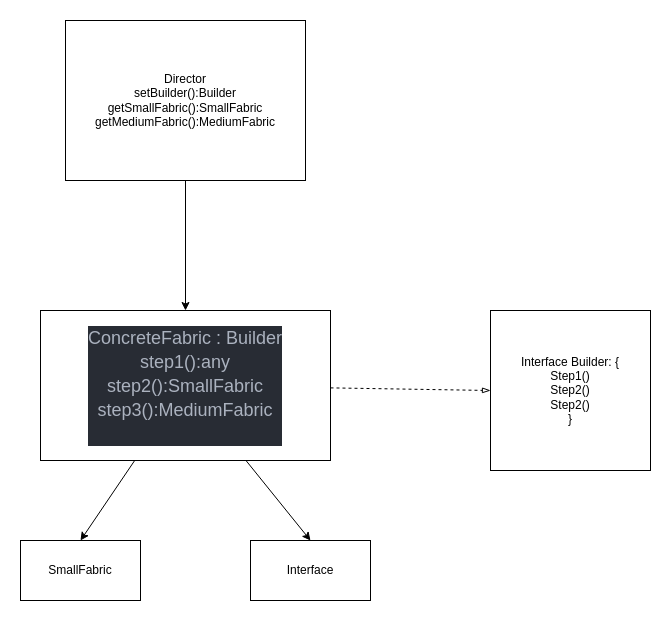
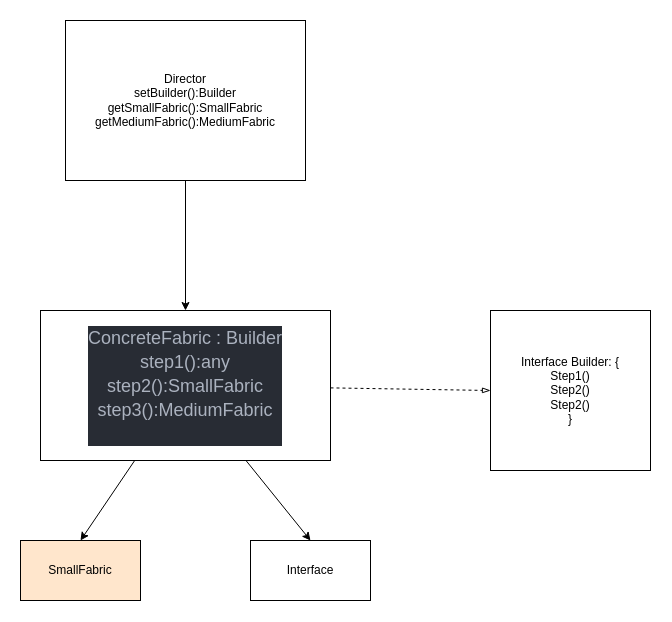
node "SmallFabric": fillcolor #ffffff -> #ffe6cc
